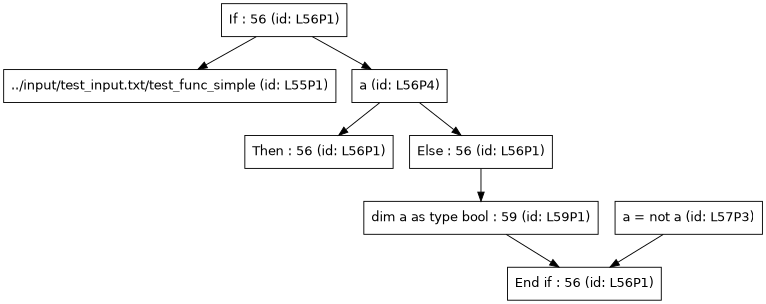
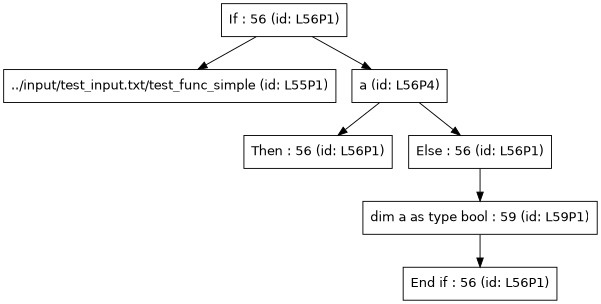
node "a = not a (id: L57P3)": removed
